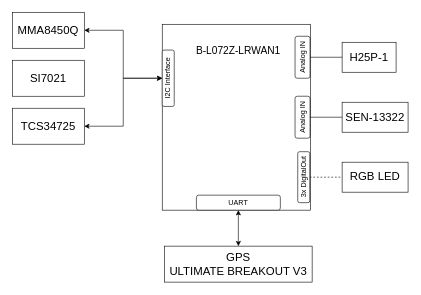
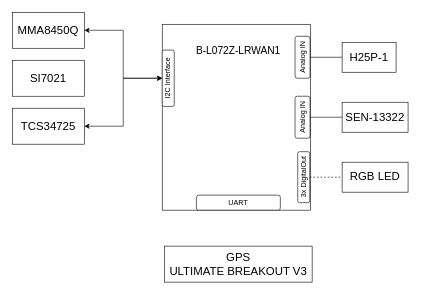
edge "UART" -- "GPS ULTIMATE BREAKOUT V3": removed
